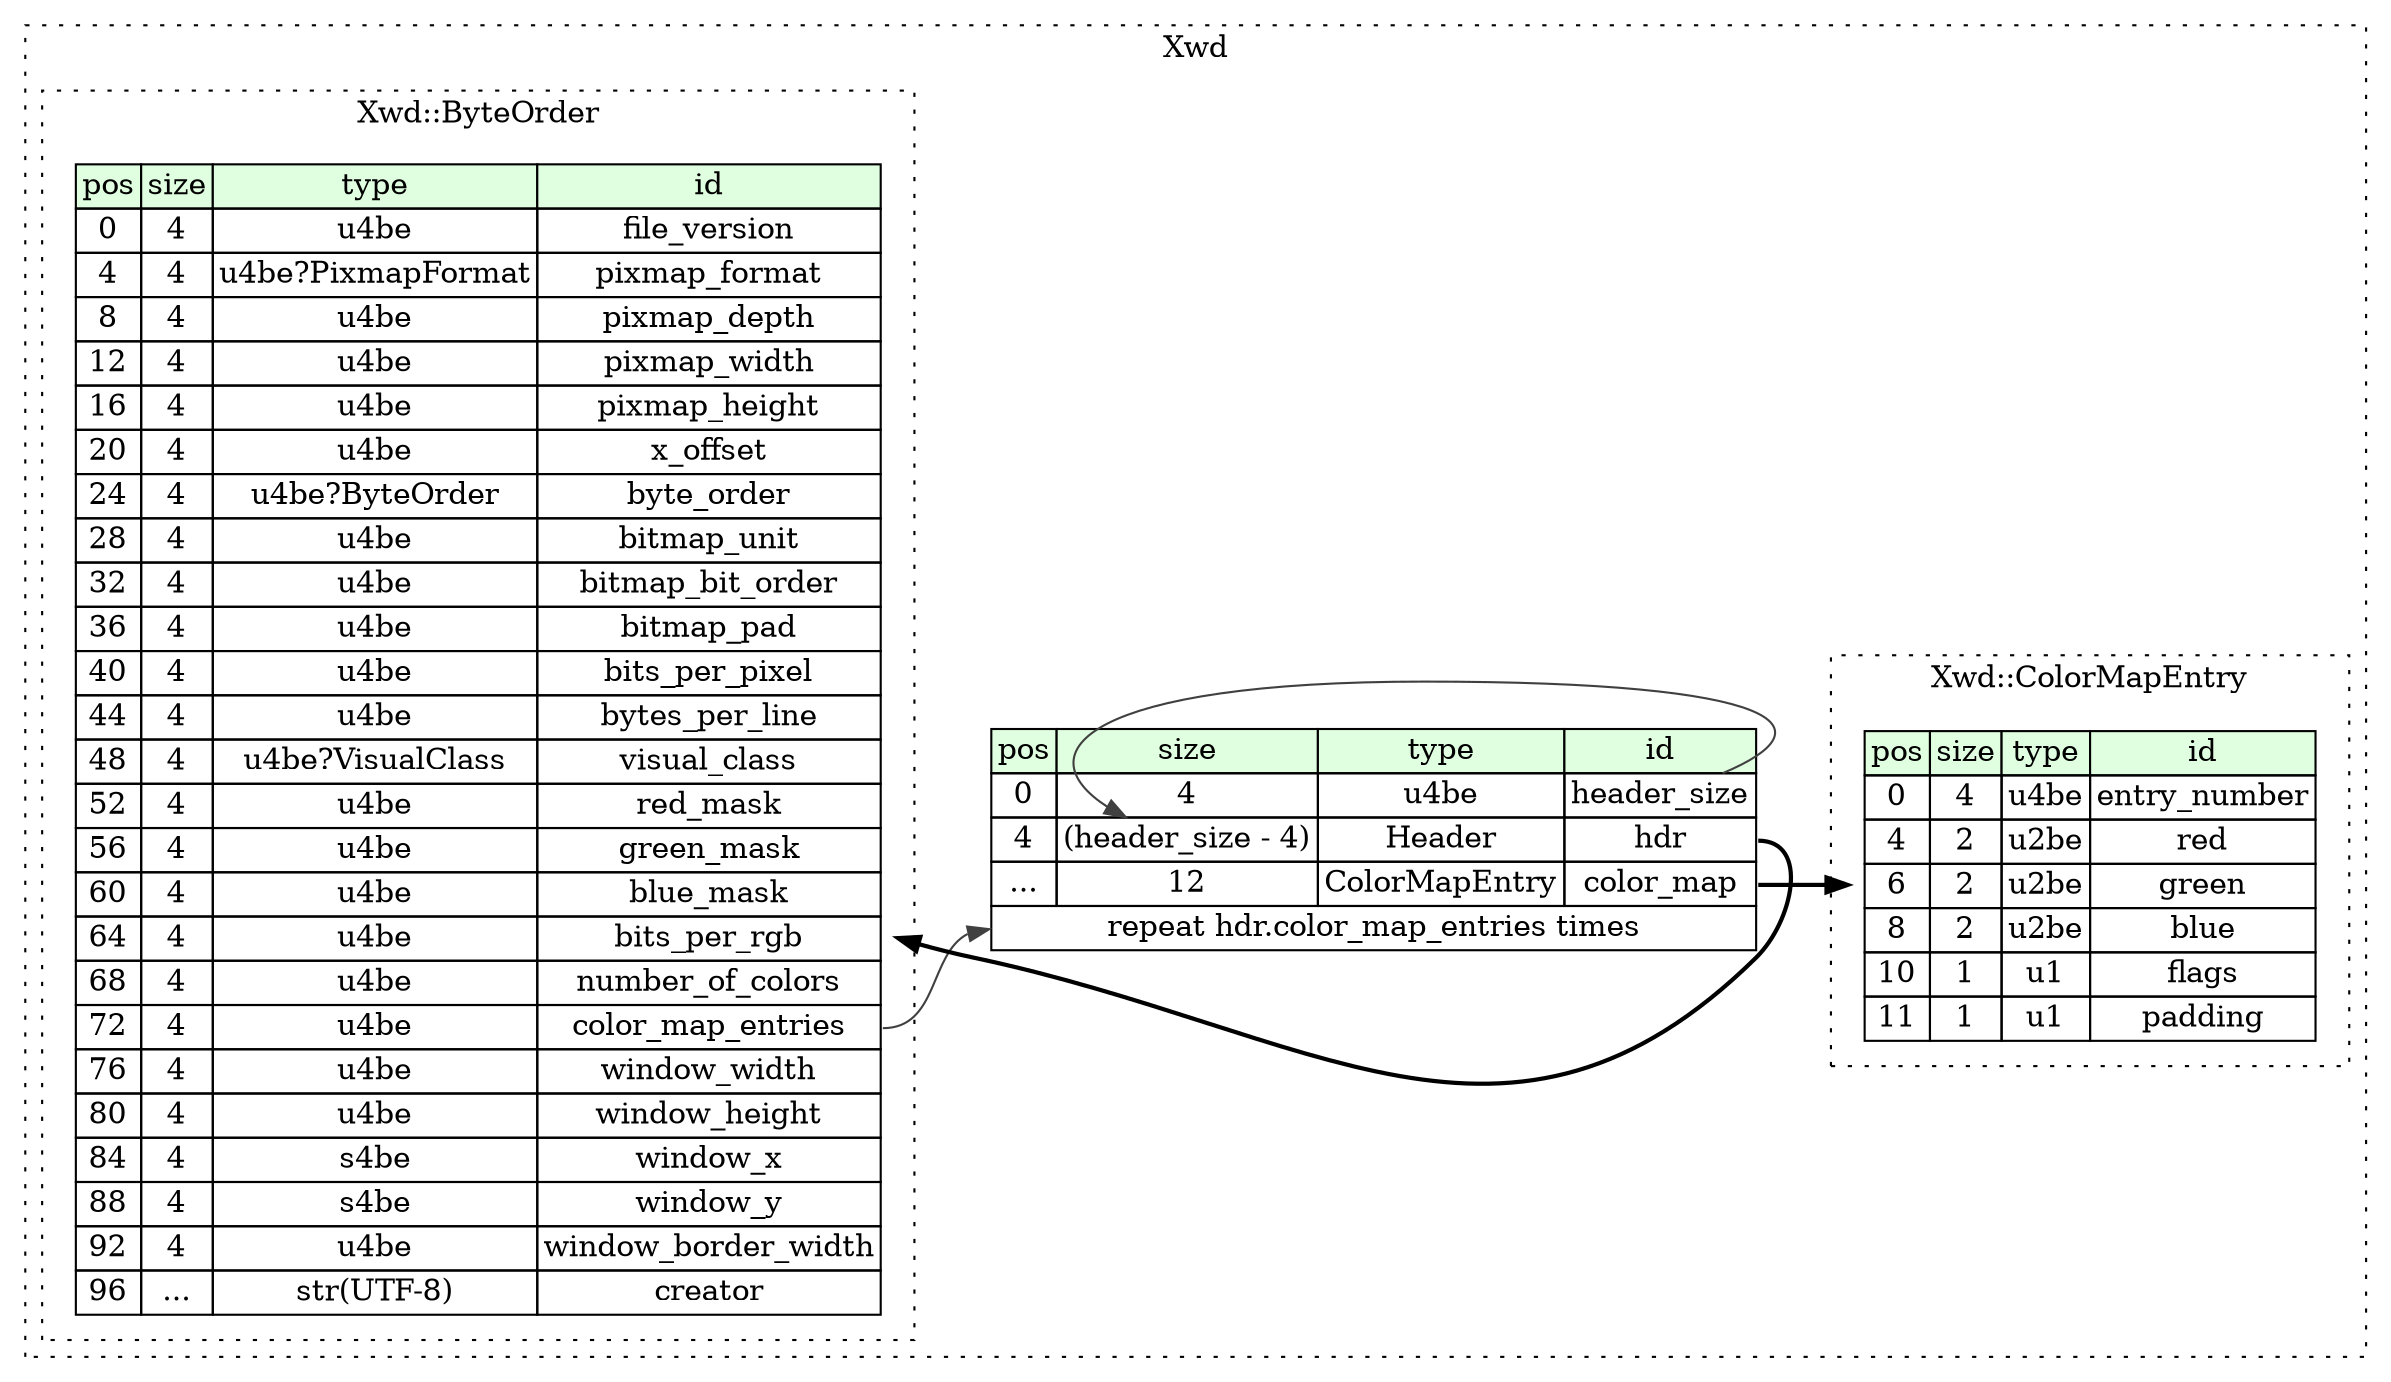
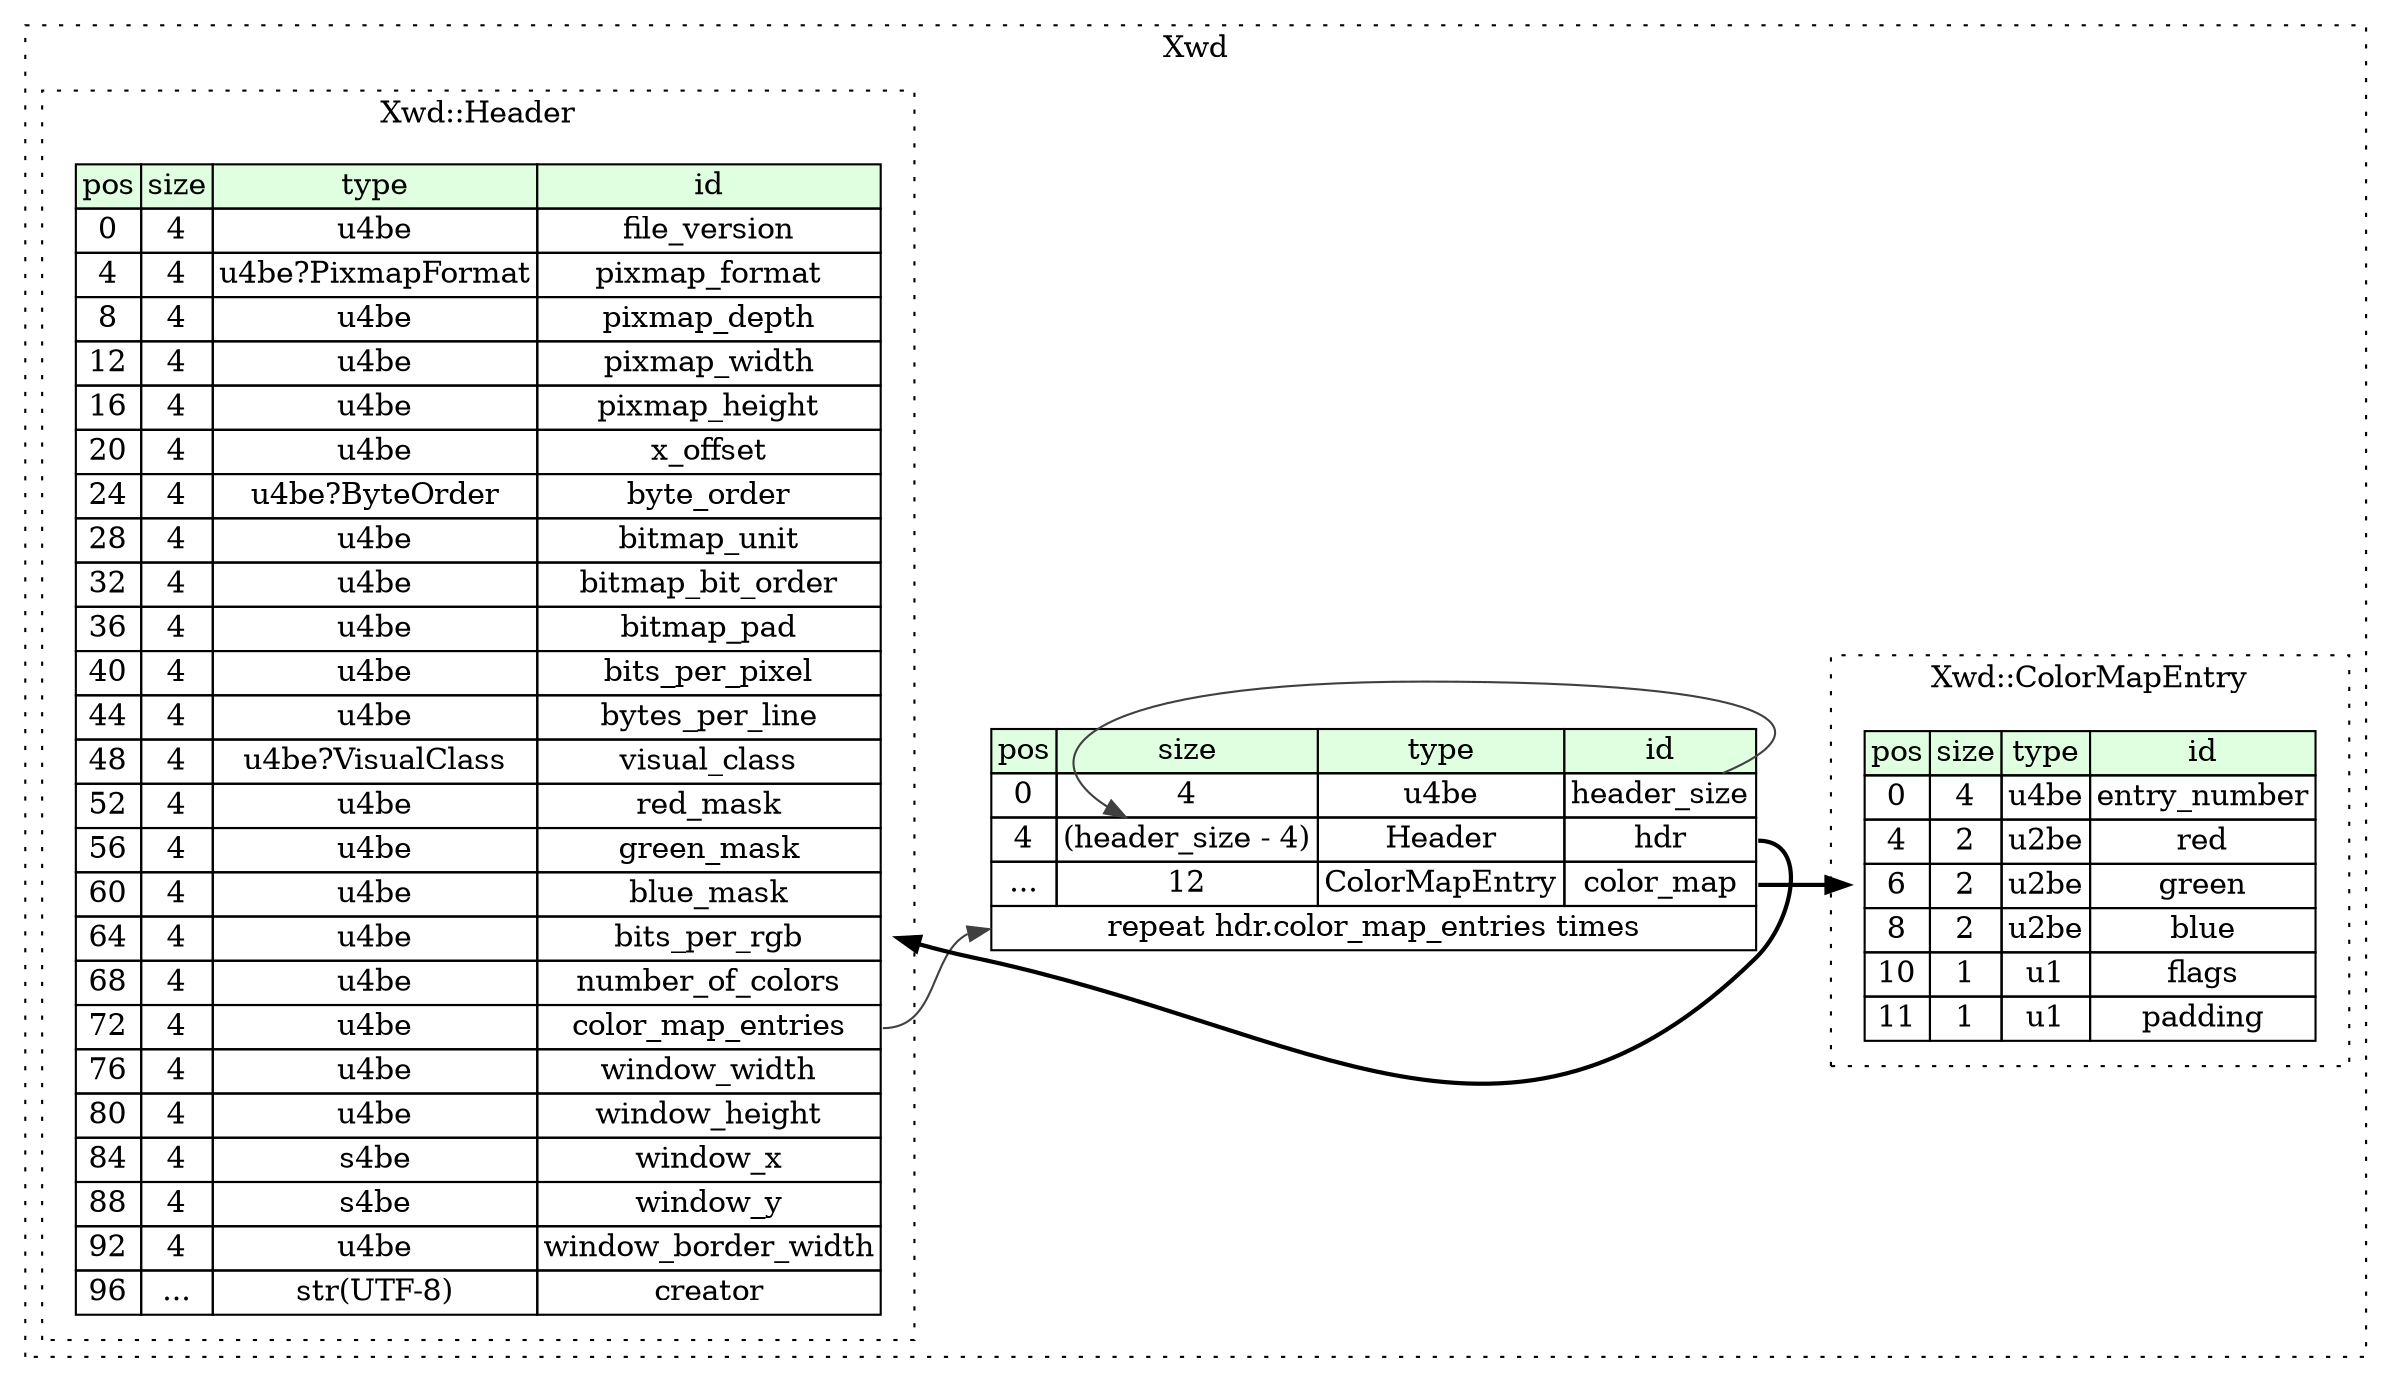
cluster "Xwd::ByteOrder": label "Xwd::ByteOrder" -> "Xwd::Header"
